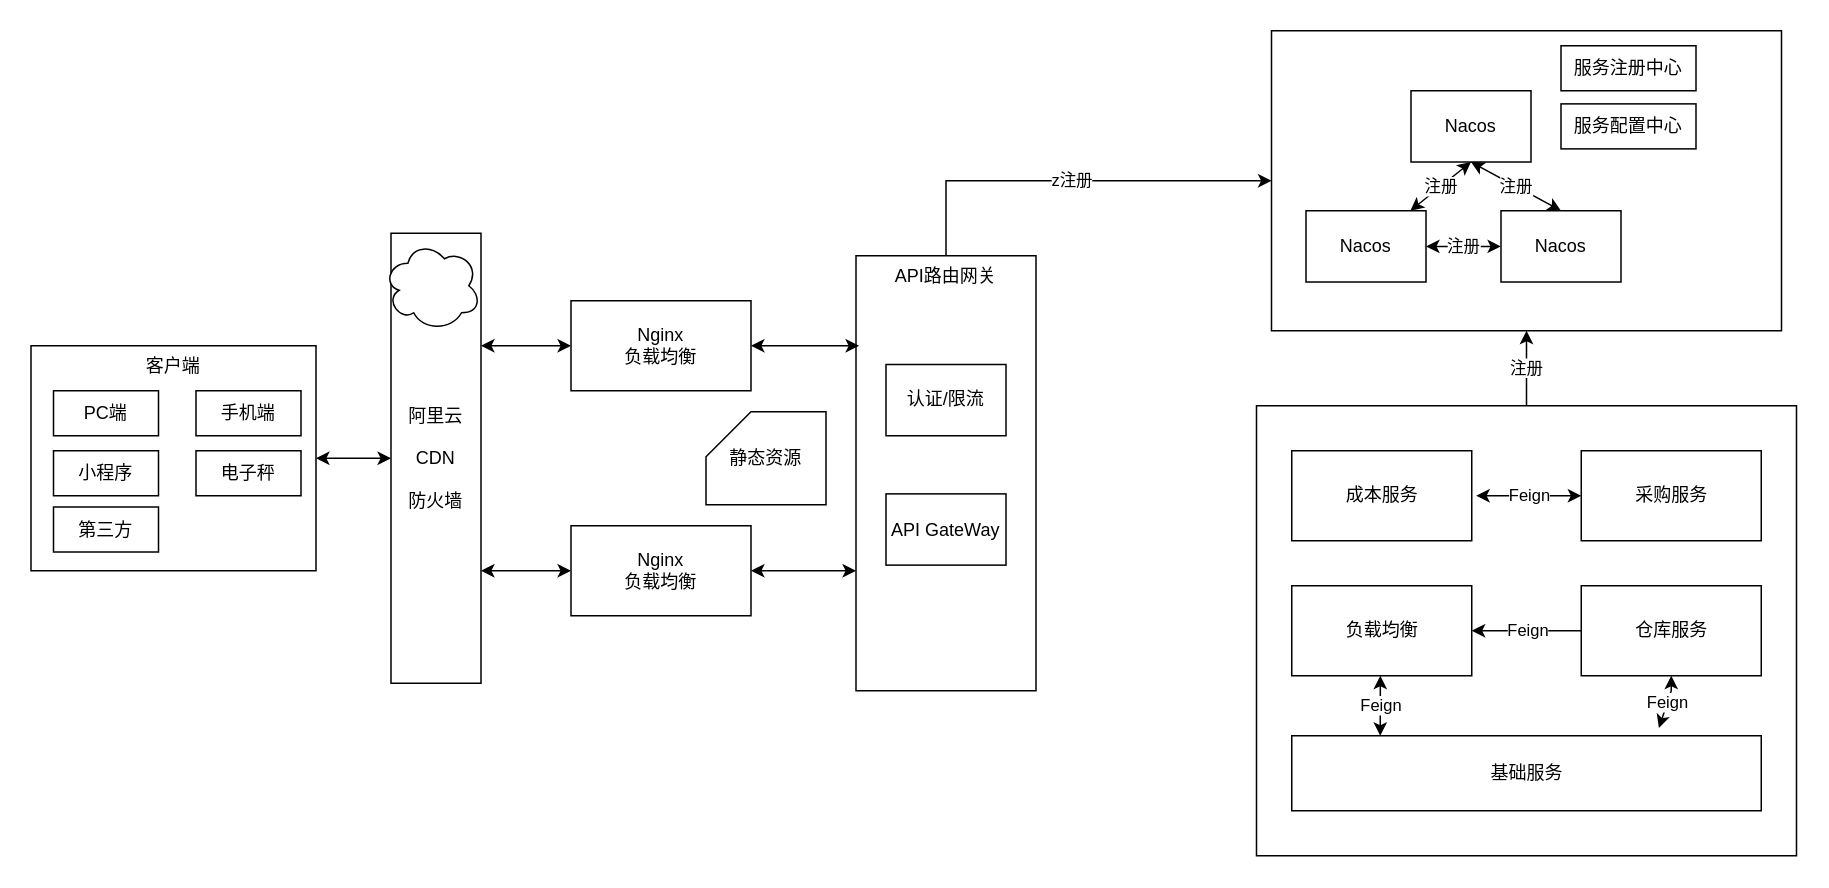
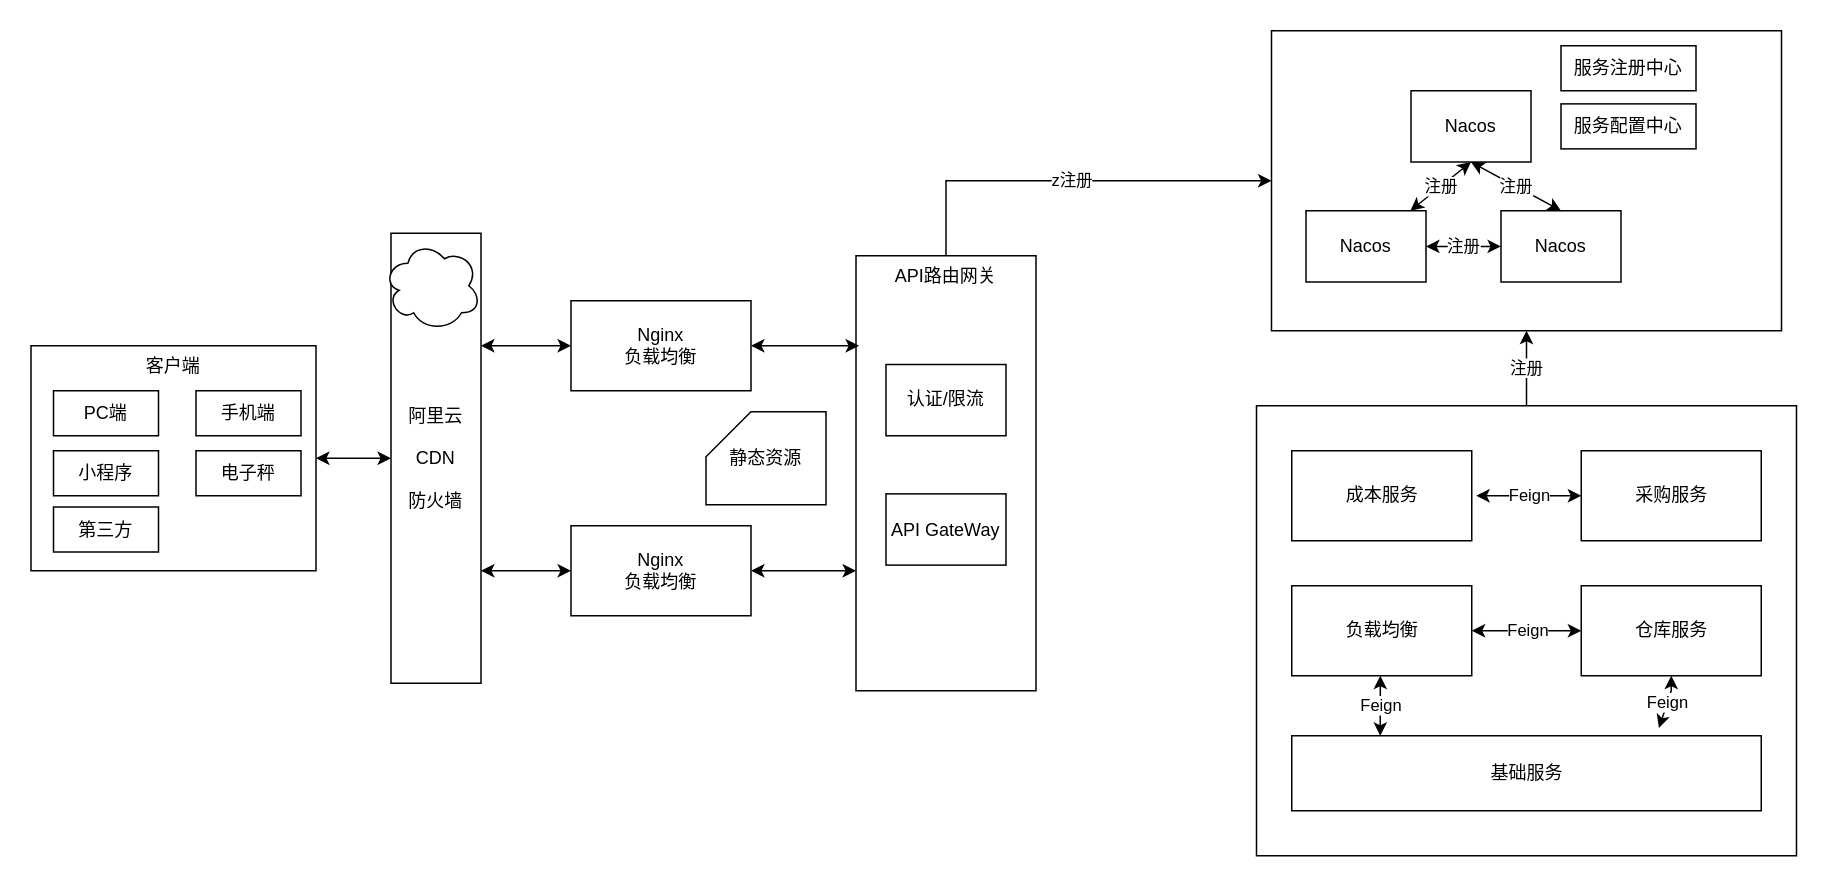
edge "仓库服务" -> "负载均衡": arrowhead none -> classic
